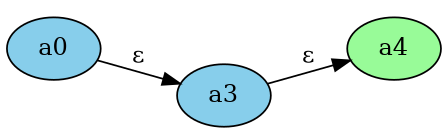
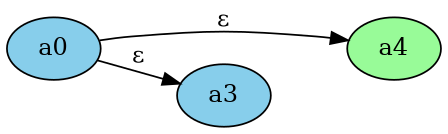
edge "a3" -> "a4": now "a0" -> "a4"
